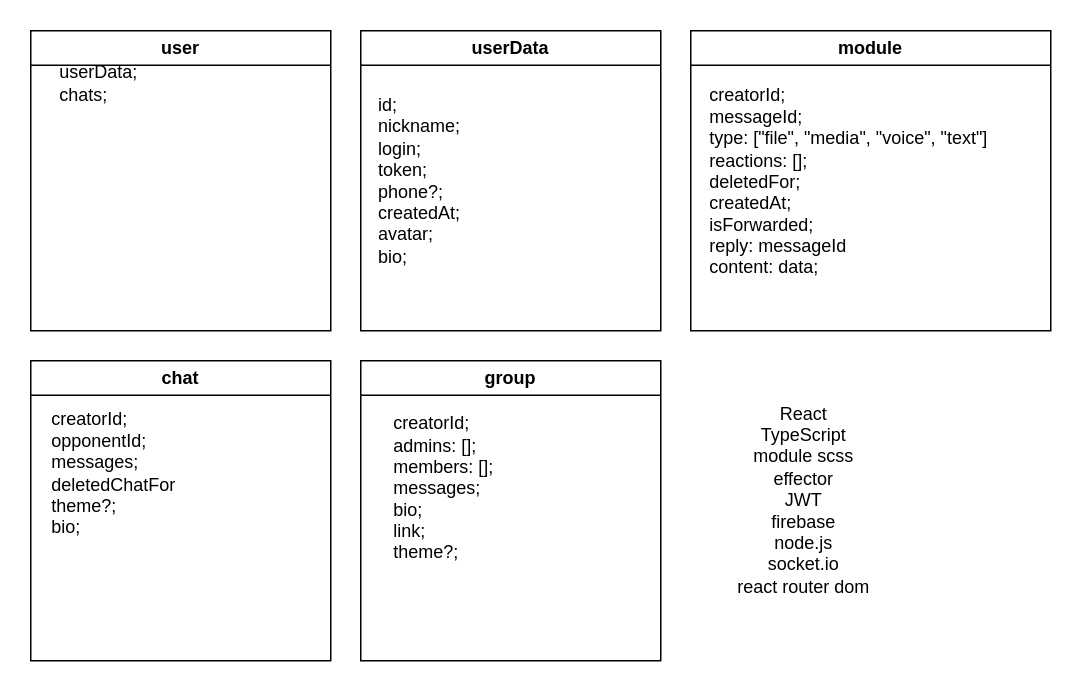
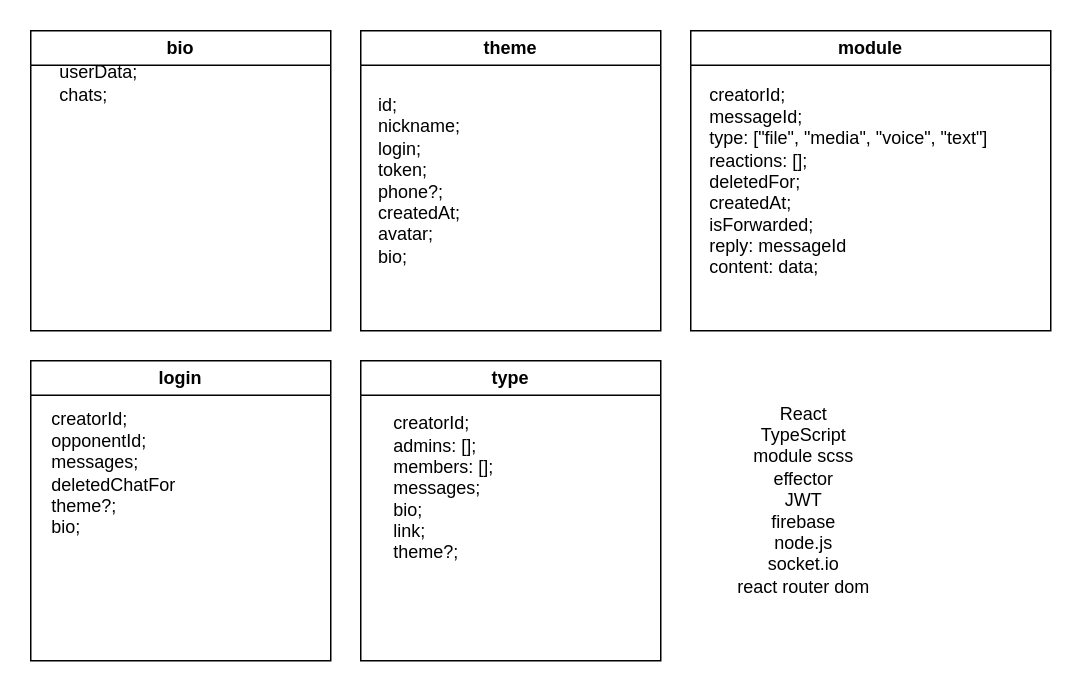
node "user": label "user" -> "bio"
node "userData": label "userData" -> "theme"
node "chat": label "chat" -> "login"
node "group": label "group" -> "type"
